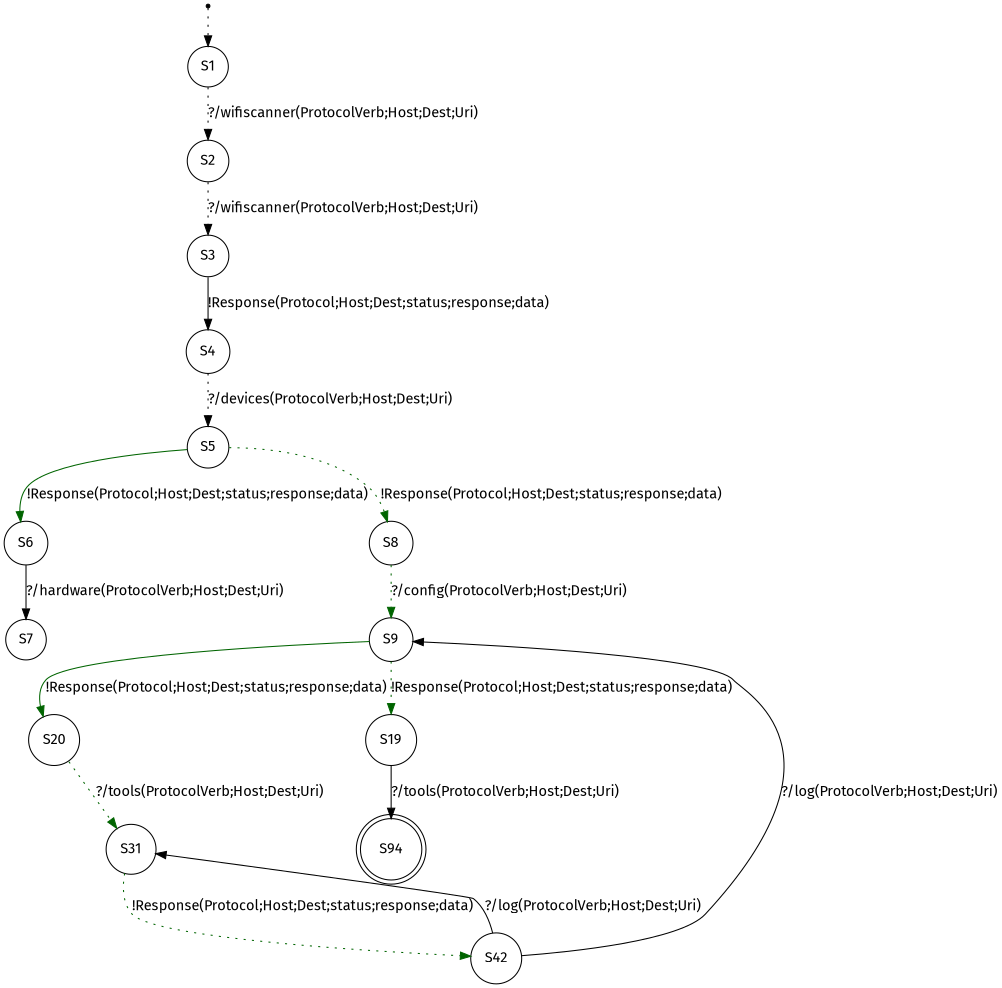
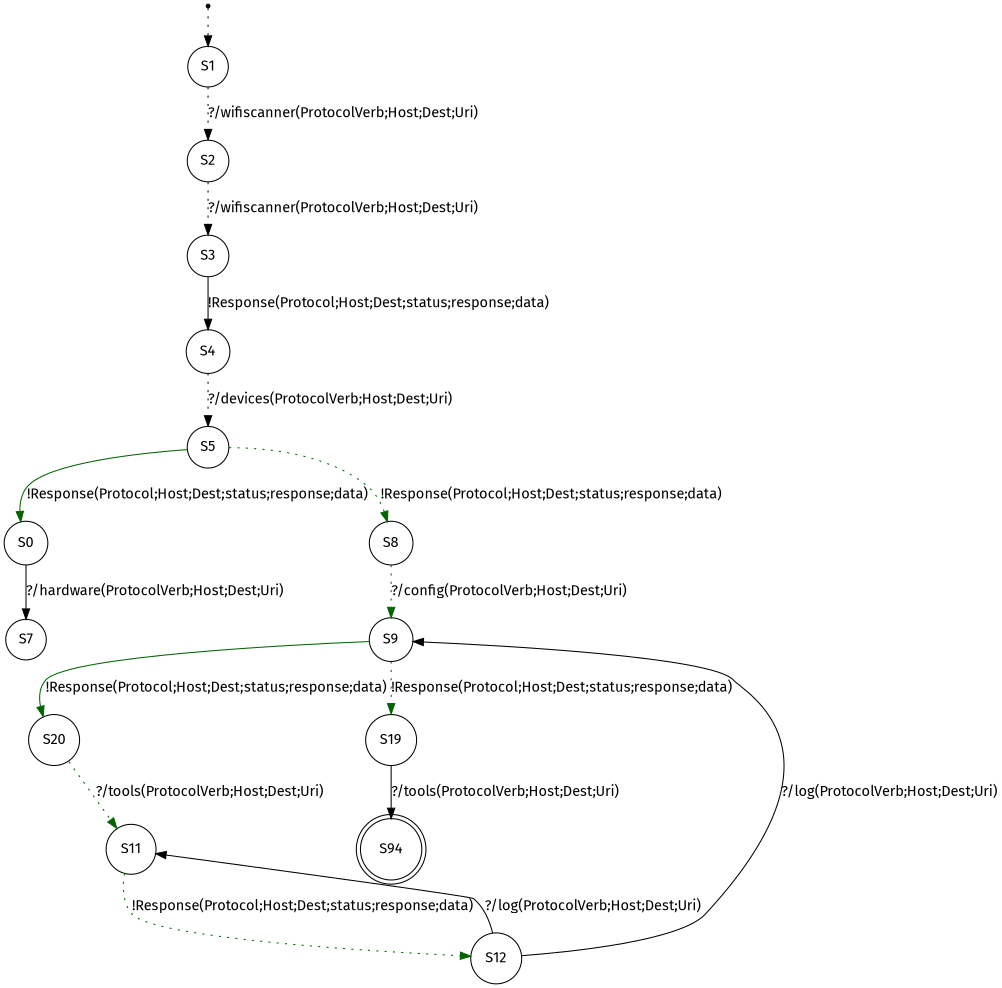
node "S6": label "S6" -> "S0"
node "S31": label "S31" -> "S11"
node "S42": label "S42" -> "S12"
